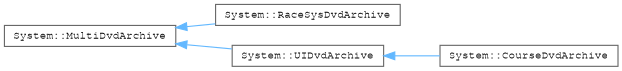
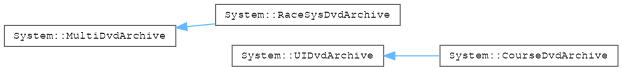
edge "System::UIDvdArchive" -> "System::MultiDvdArchive": removed
